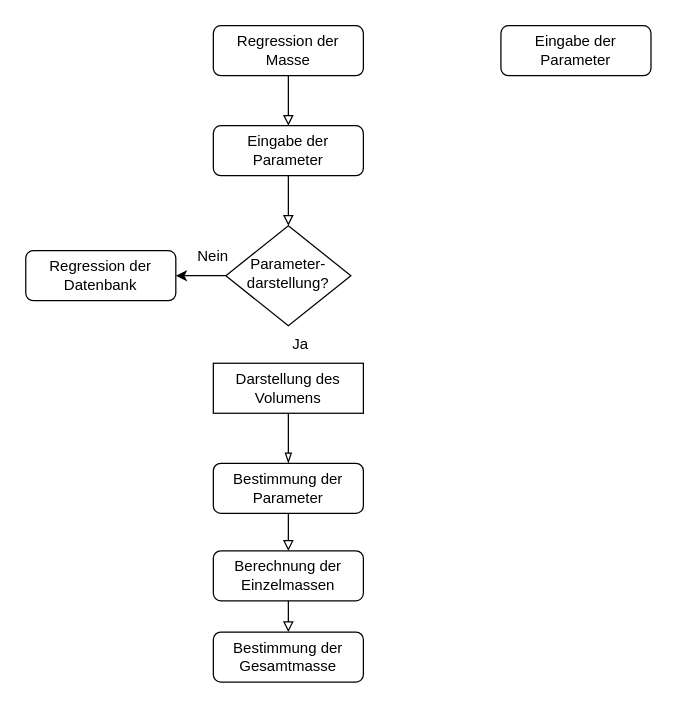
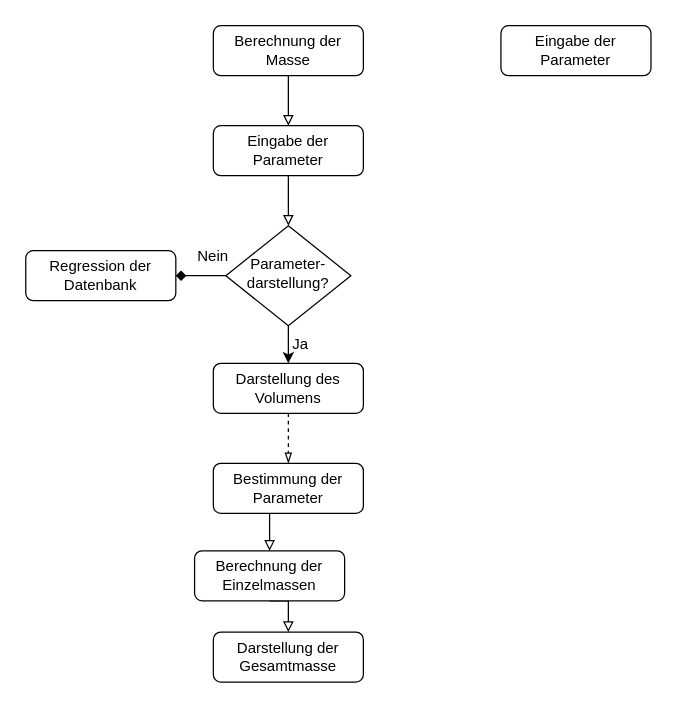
node "Regression der Masse": label "Regression der Masse" -> "Berechnung der Masse"
edge "Parameter-darstellung?" -> "Regression der Datenbank": arrowhead classic -> diamond
edge "Parameter-darstellung?" -> "Darstellung des Volumens": added
node "Darstellung des Volumens": shape rectangle -> rounded rectangle
edge "Darstellung des Volumens" -> "Bestimmung der Parameter": style solid -> dashed
node "Berechnung der Einzelmassen": moved (288, 576) -> (269, 576)
node "Bestimmung der Gesamtmasse": label "Bestimmung der Gesamtmasse" -> "Darstellung der Gesamtmasse"
